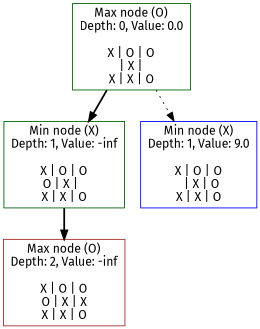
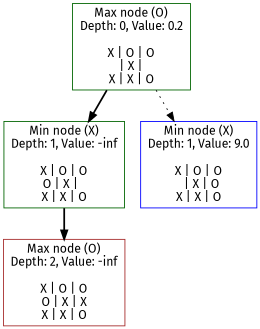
node "Max node (O) Depth: 0, Value: 0.0 X | O | O | X | X | X | O": label "Max node (O) Depth: 0, Value: 0.0 X | O | O | X | X | X | O" -> "Max node (O) Depth: 0, Value: 0.2 X | O | O | X | X | X | O"
